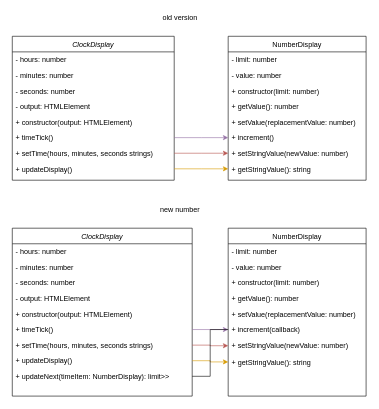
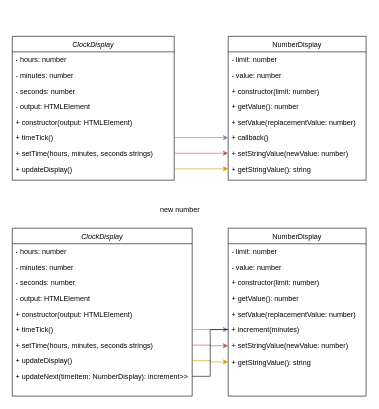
node "old version": removed
node "+ increment()": label "+ increment()" -> "+ callback()"
node "+ increment(callback)": label "+ increment(callback)" -> "+ increment(minutes)"
node "+ updateNext(timeItem: NumberDisplay): limit>>": label "+ updateNext(timeItem: NumberDisplay): limit>>" -> "+ updateNext(timeItem: NumberDisplay): increment>>"
